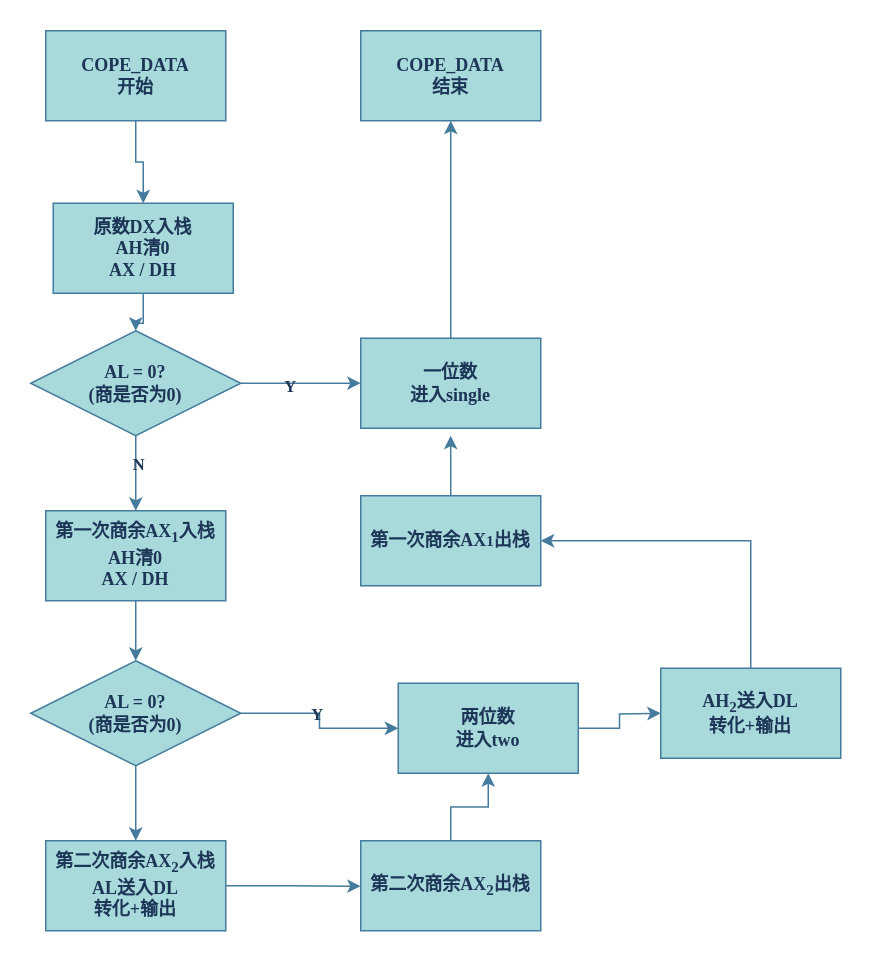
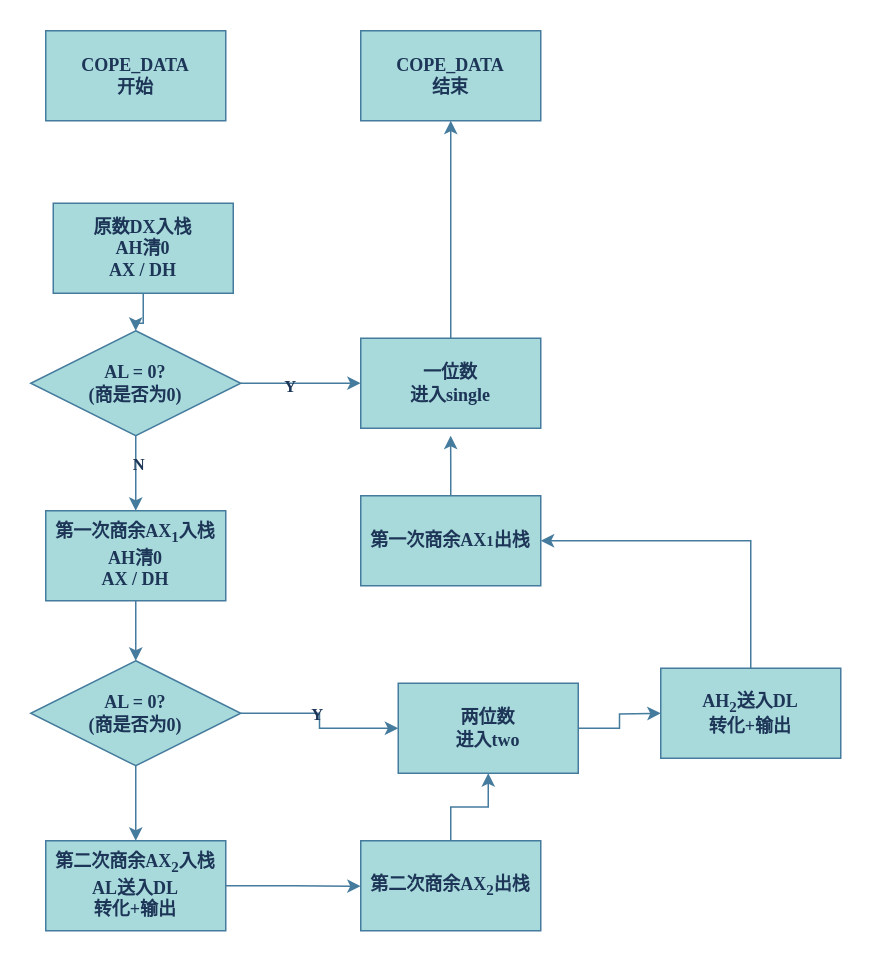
edge "COPE_DATA 开始" -> "原数DX入栈 AH清0 AX / DH": removed
